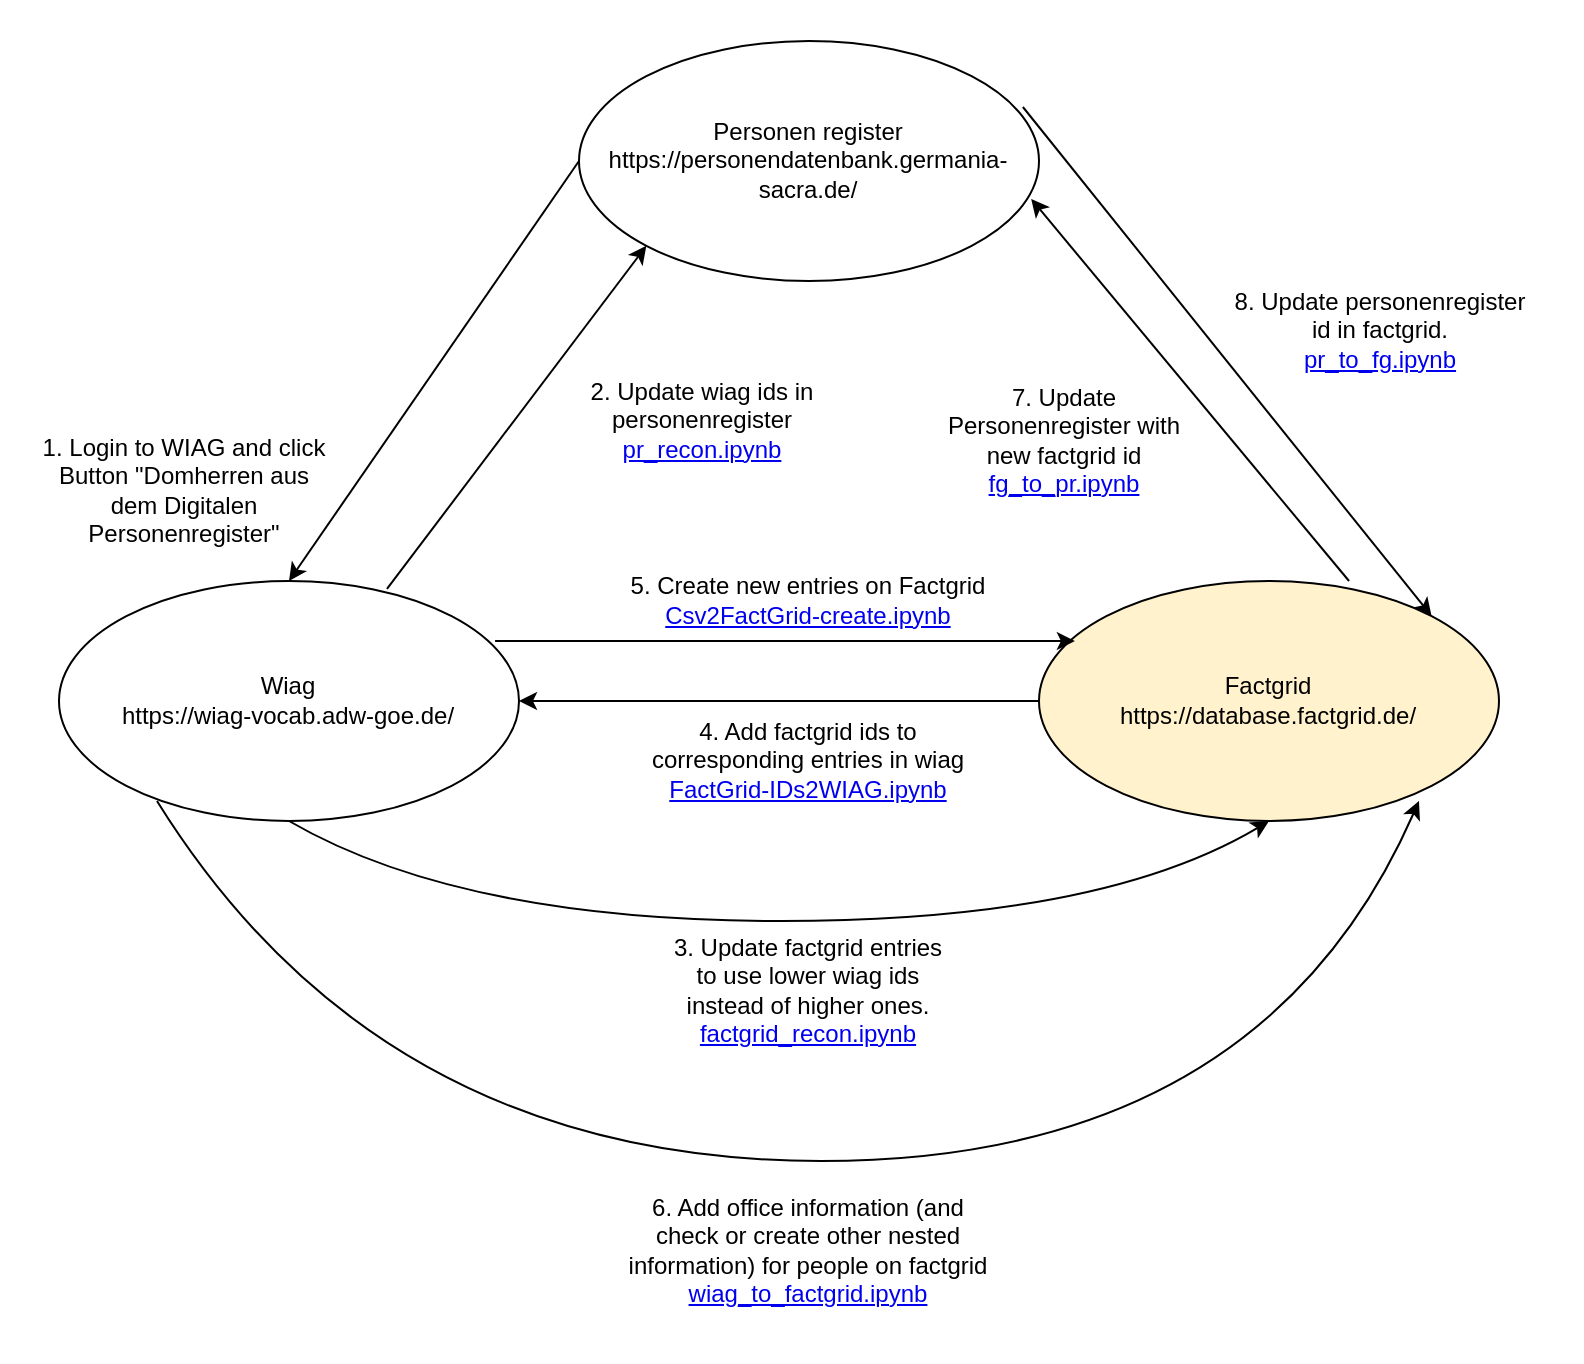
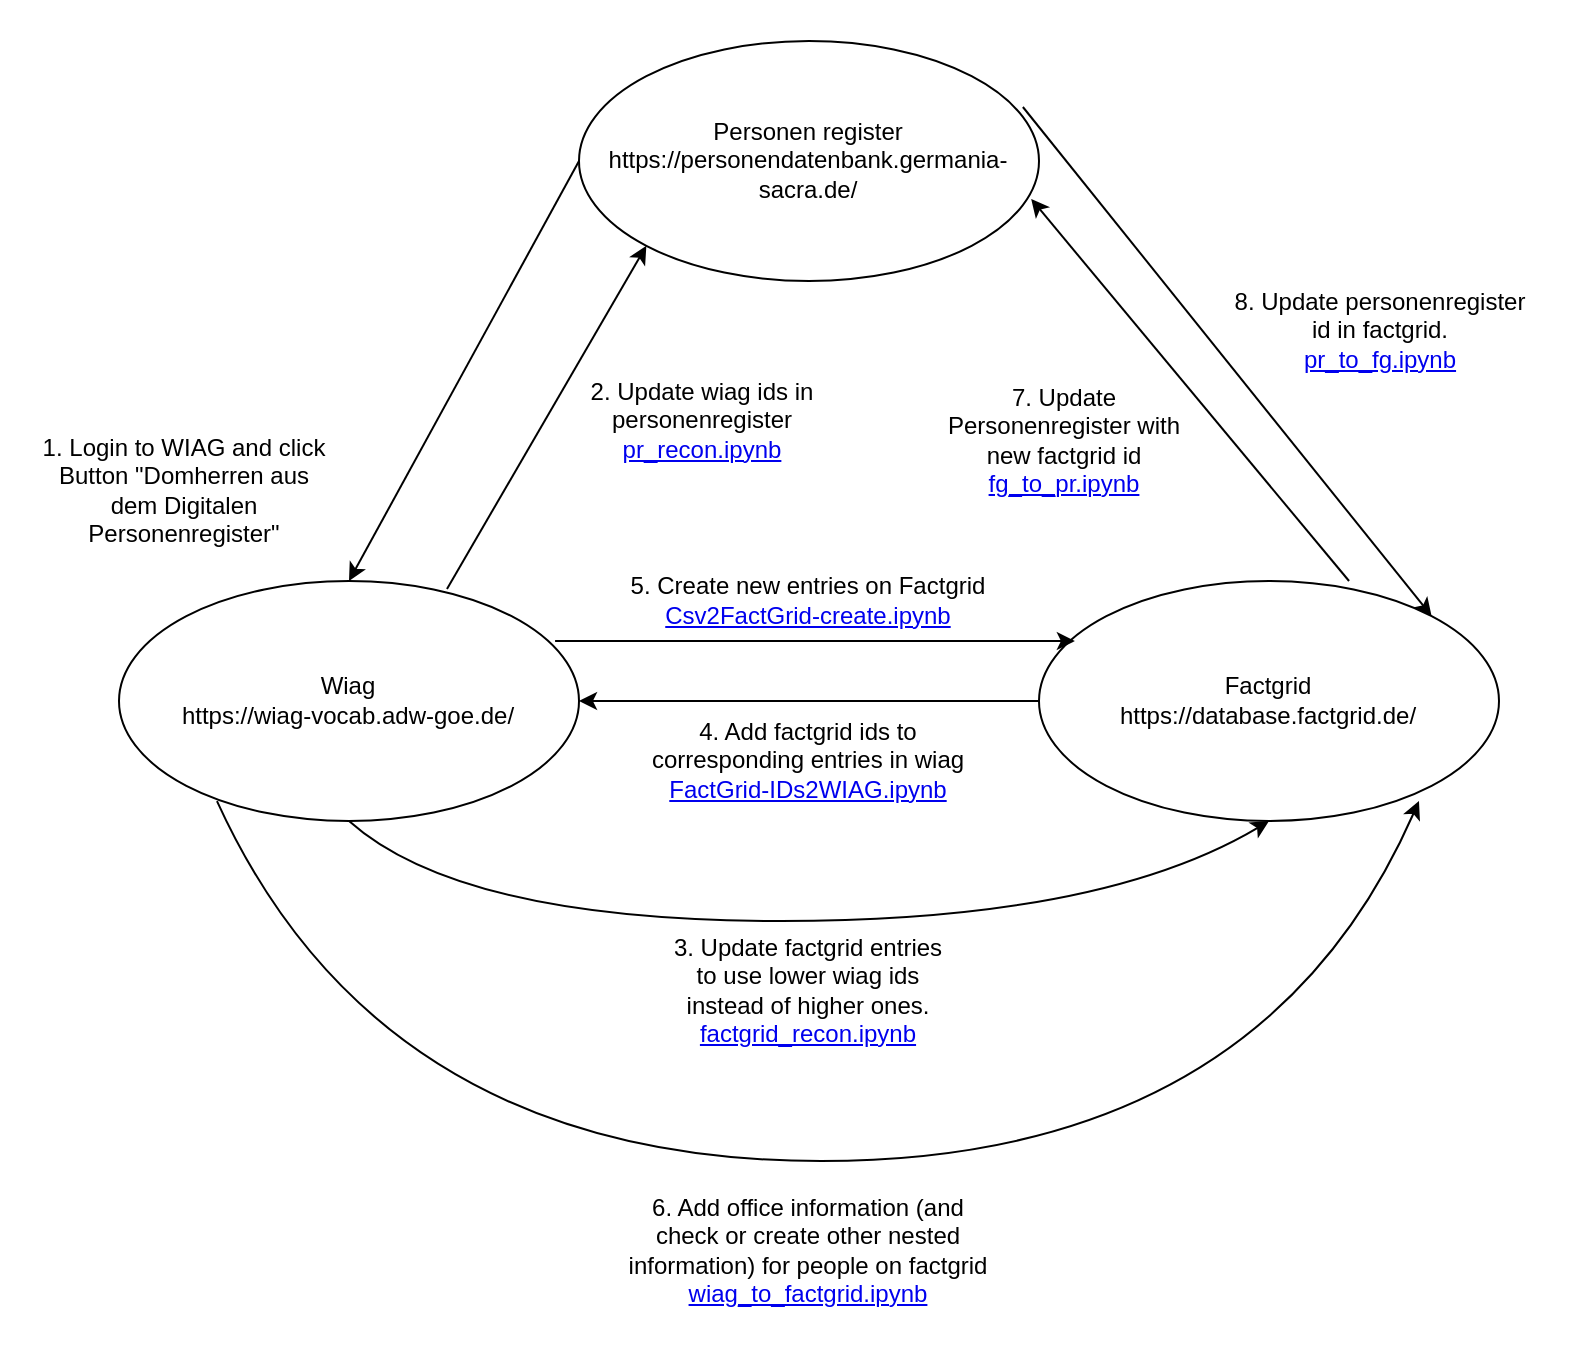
node "Wiag https://wiag-vocab.adw-goe.de/": moved (289, 701) -> (349, 701)
node "Factgrid https://database.factgrid.de/": fillcolor #fff2cc -> #ffffff
